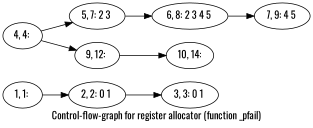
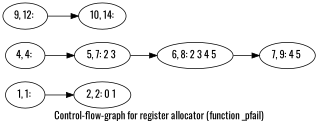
edge "4, 4:" -> "9, 12:": removed
node "3, 3: 0 1": removed
